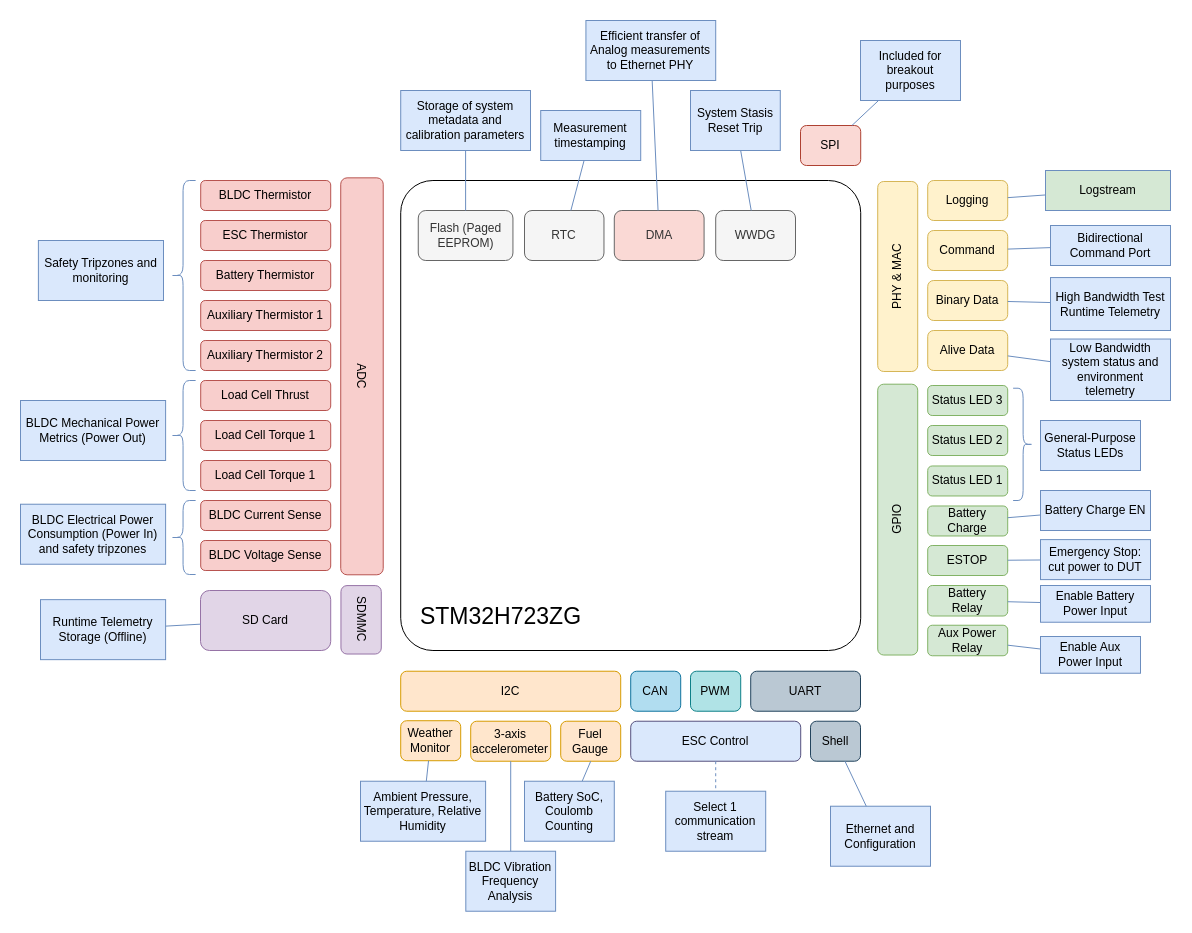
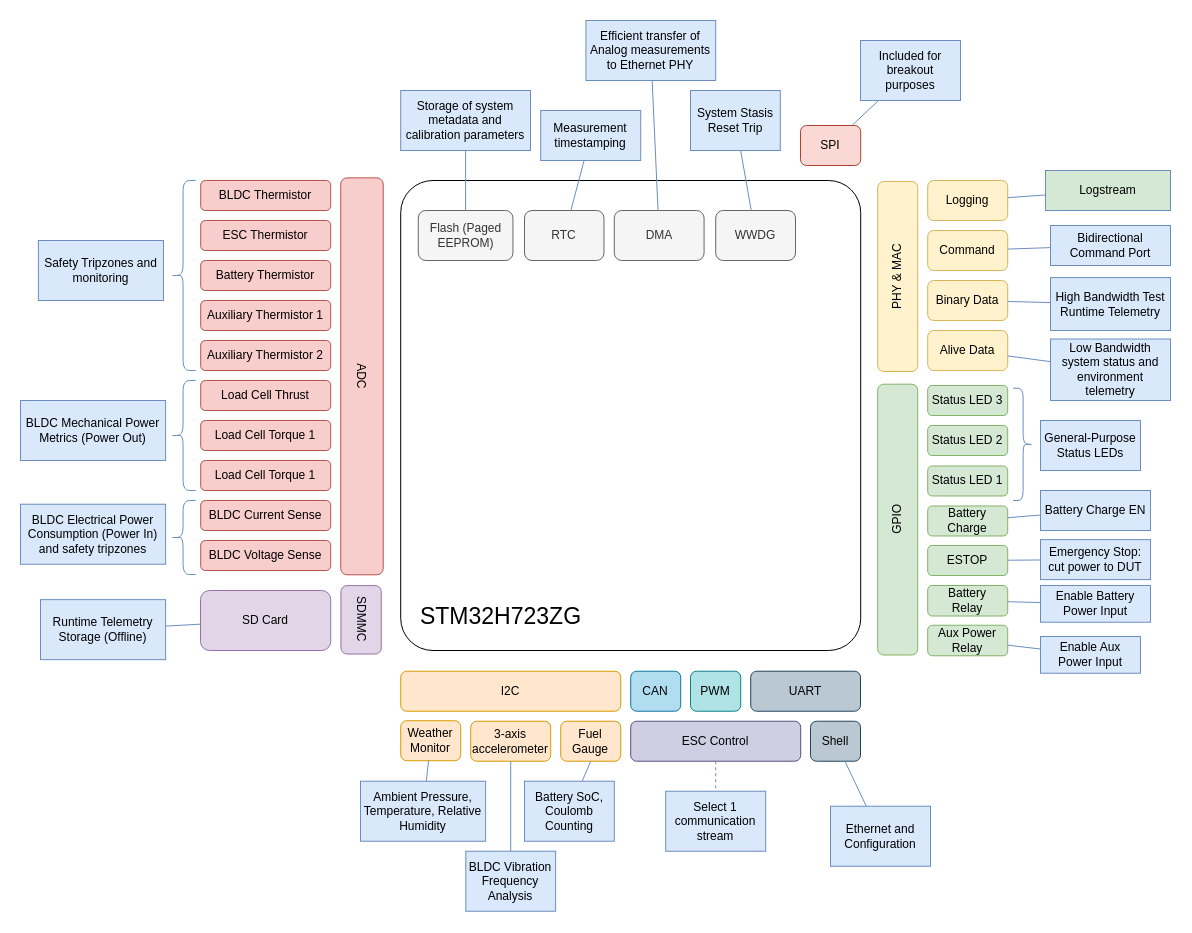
node "DMA": fillcolor #fad9d5 -> #f5f5f5
node "ESC Control": fillcolor #dae8fc -> #d0cee2
